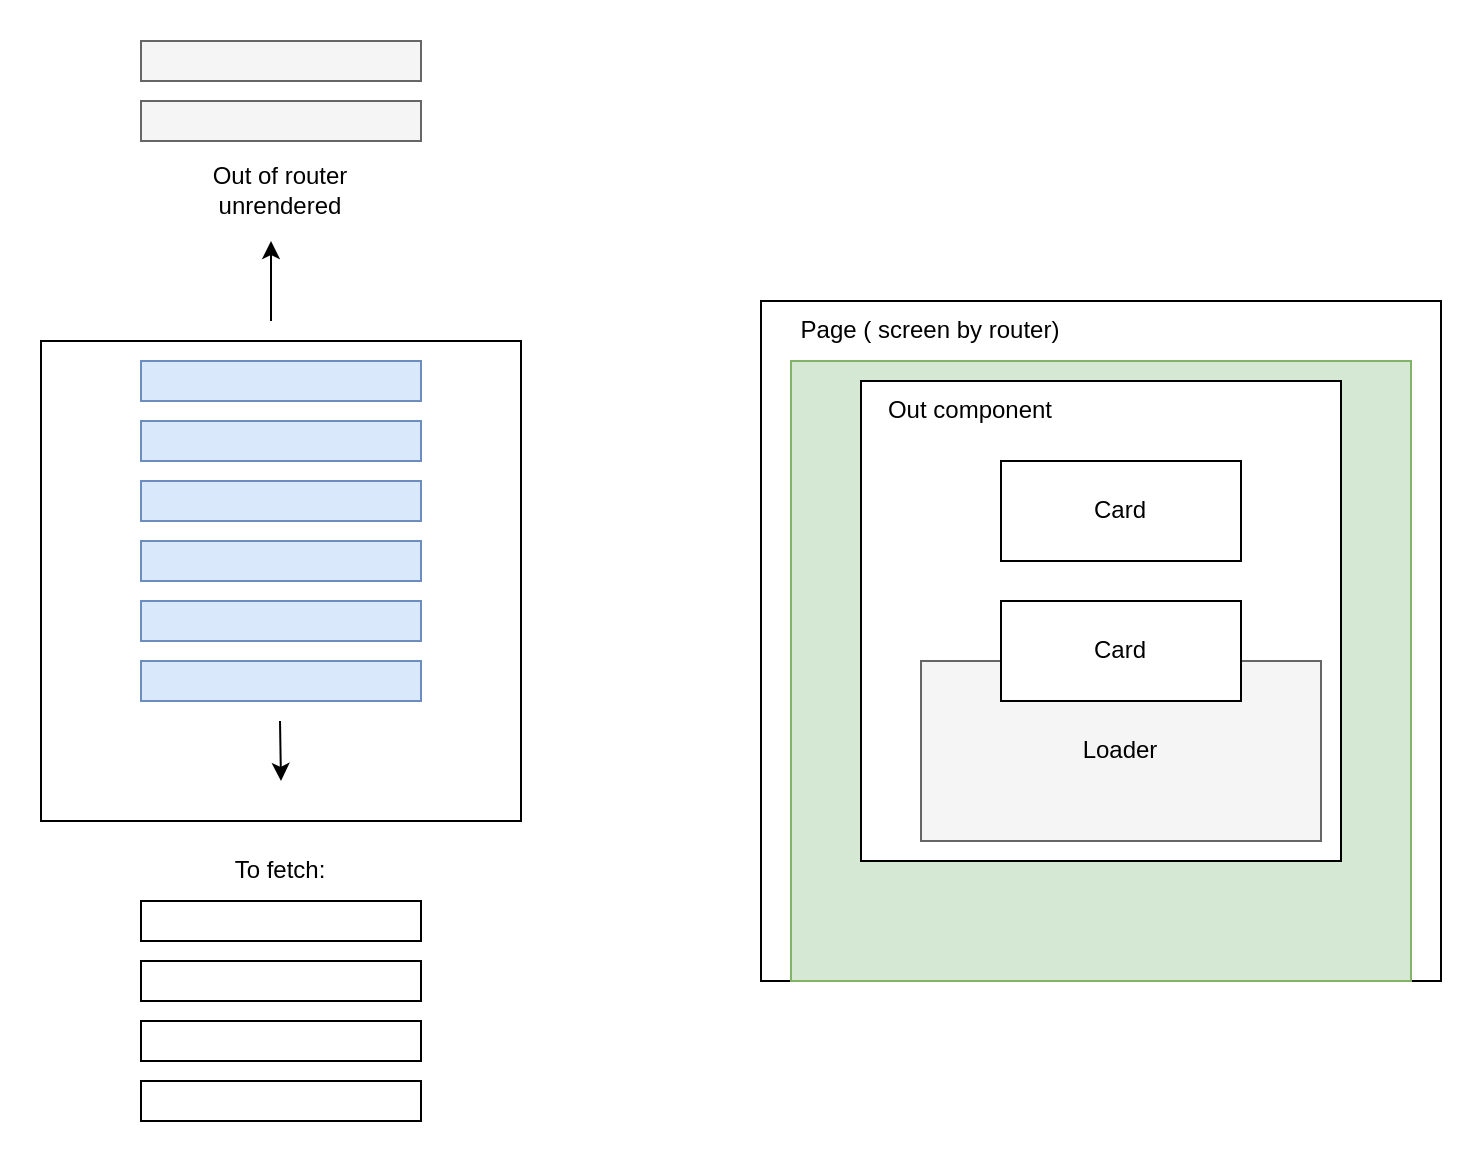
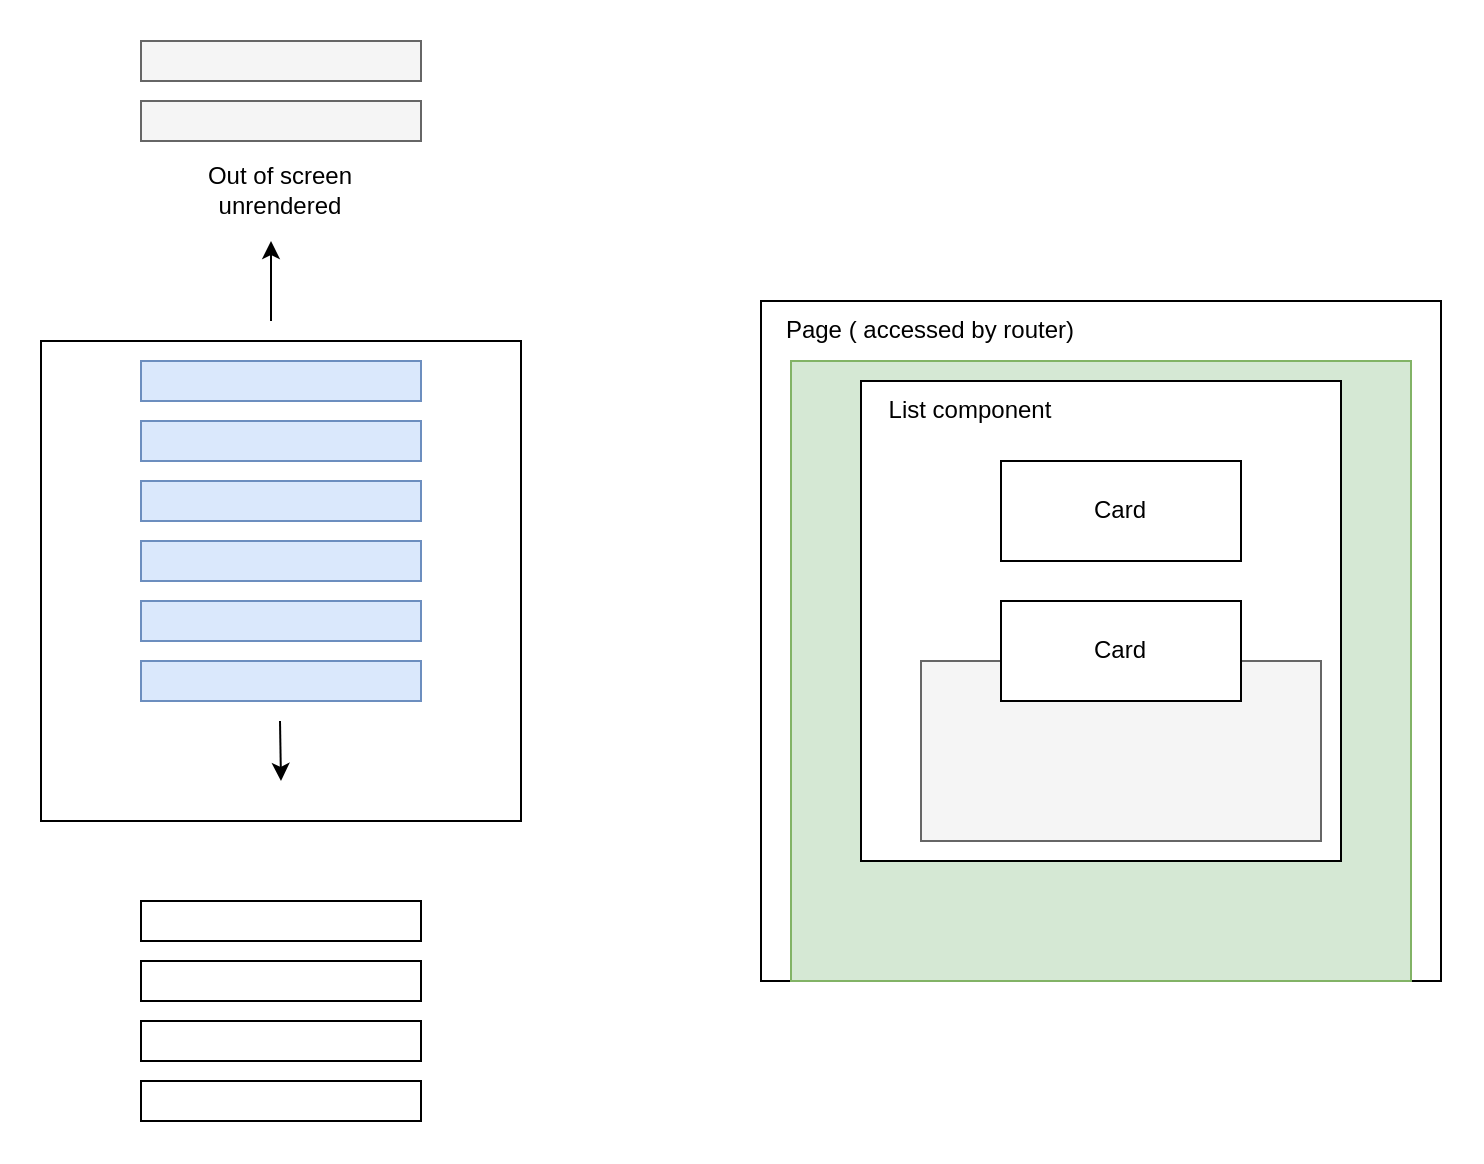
node "Out of router unrendered": label "Out of router unrendered" -> "Out of screen unrendered"
node "Page ( screen by router)": label "Page ( screen by router)" -> "Page ( accessed by router)"
node "Out component": label "Out component" -> "List component"
node "Loader": removed
node "To fetch:": removed
